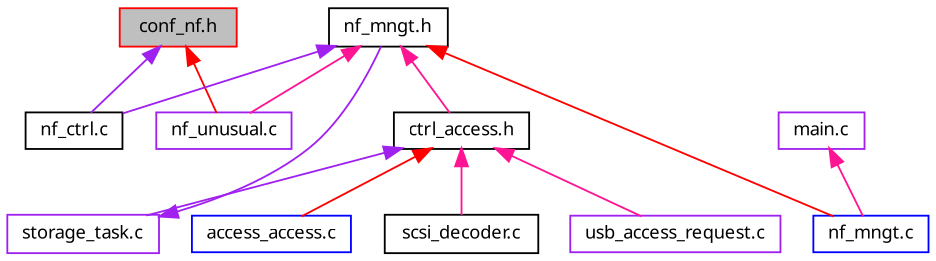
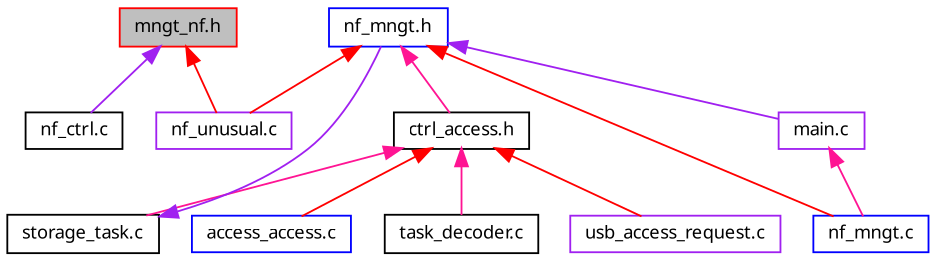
node "conf_nf.h": label "conf_nf.h" -> "mngt_nf.h"
node "nf_mngt.h": color black -> blue
edge "nf_ctrl.c" -> "nf_mngt.h": now "main.c" -> "nf_mngt.h"
edge "nf_unusual.c" -> "nf_mngt.h": color deeppink -> red
edge "storage_task.c" -> "ctrl_access.h": color purple -> deeppink
edge "usb_access_request.c" -> "ctrl_access.h": color deeppink -> red
node "storage_task.c": color purple -> black
node "scsi_decoder.c": label "scsi_decoder.c" -> "task_decoder.c"
